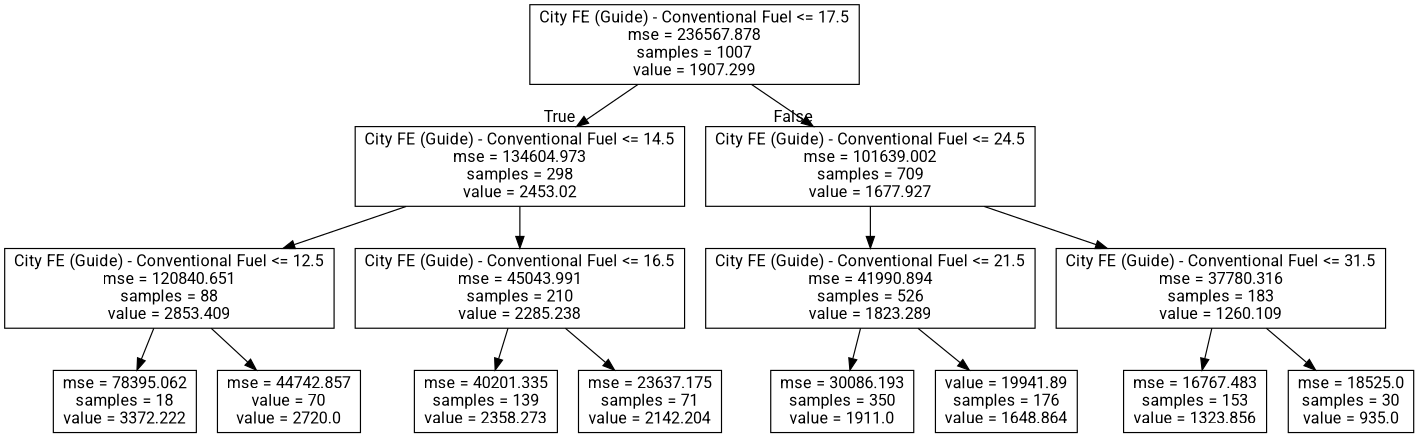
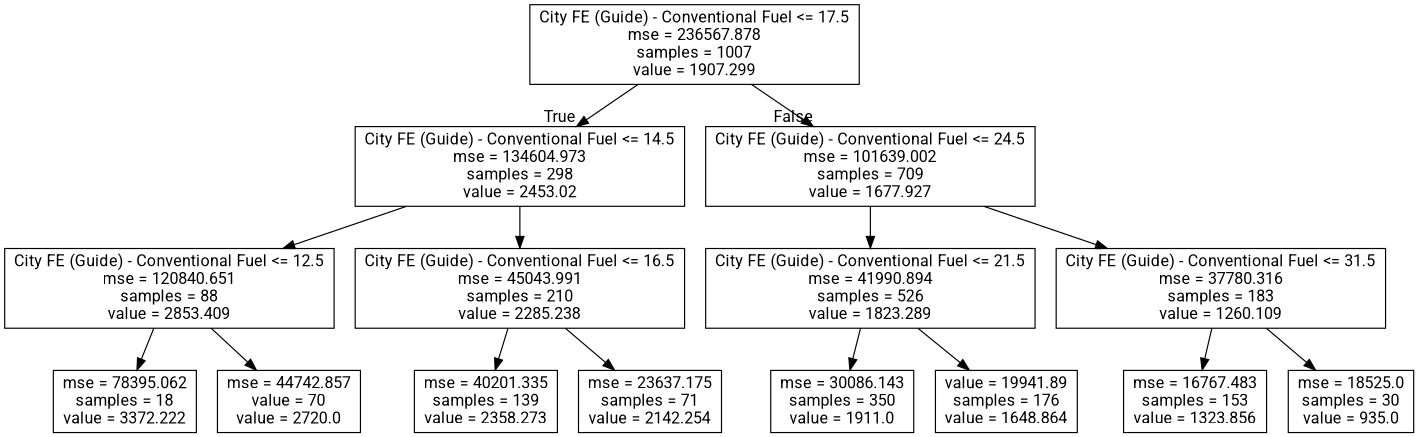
node "mse = 23637.175 samples = 71 value = 2142.204": label "mse = 23637.175 samples = 71 value = 2142.204" -> "mse = 23637.175 samples = 71 value = 2142.254"
node "mse = 30086.193 samples = 350 value = 1911.0": label "mse = 30086.193 samples = 350 value = 1911.0" -> "mse = 30086.143 samples = 350 value = 1911.0"
